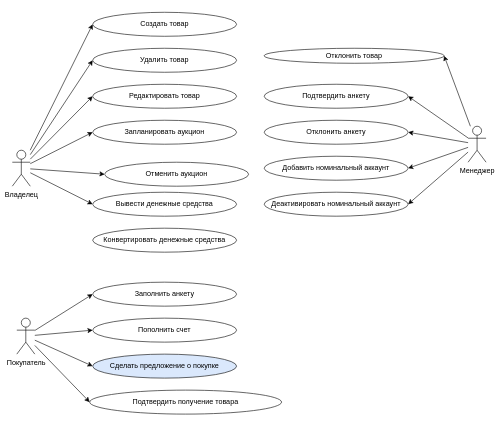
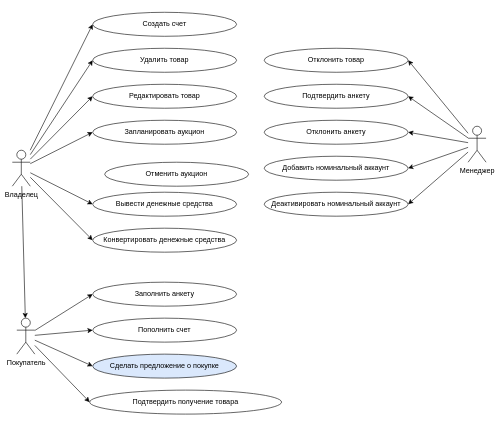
node "Создать товар": label "Создать товар" -> "Создать счет"
node "Отклонить товар": size 180x15 -> 144x24
edge "Владелец" -> "Отменить аукцион": now "Владелец" -> "Покупатель"
edge "Владелец" -> "Конвертировать денежные средства": added
